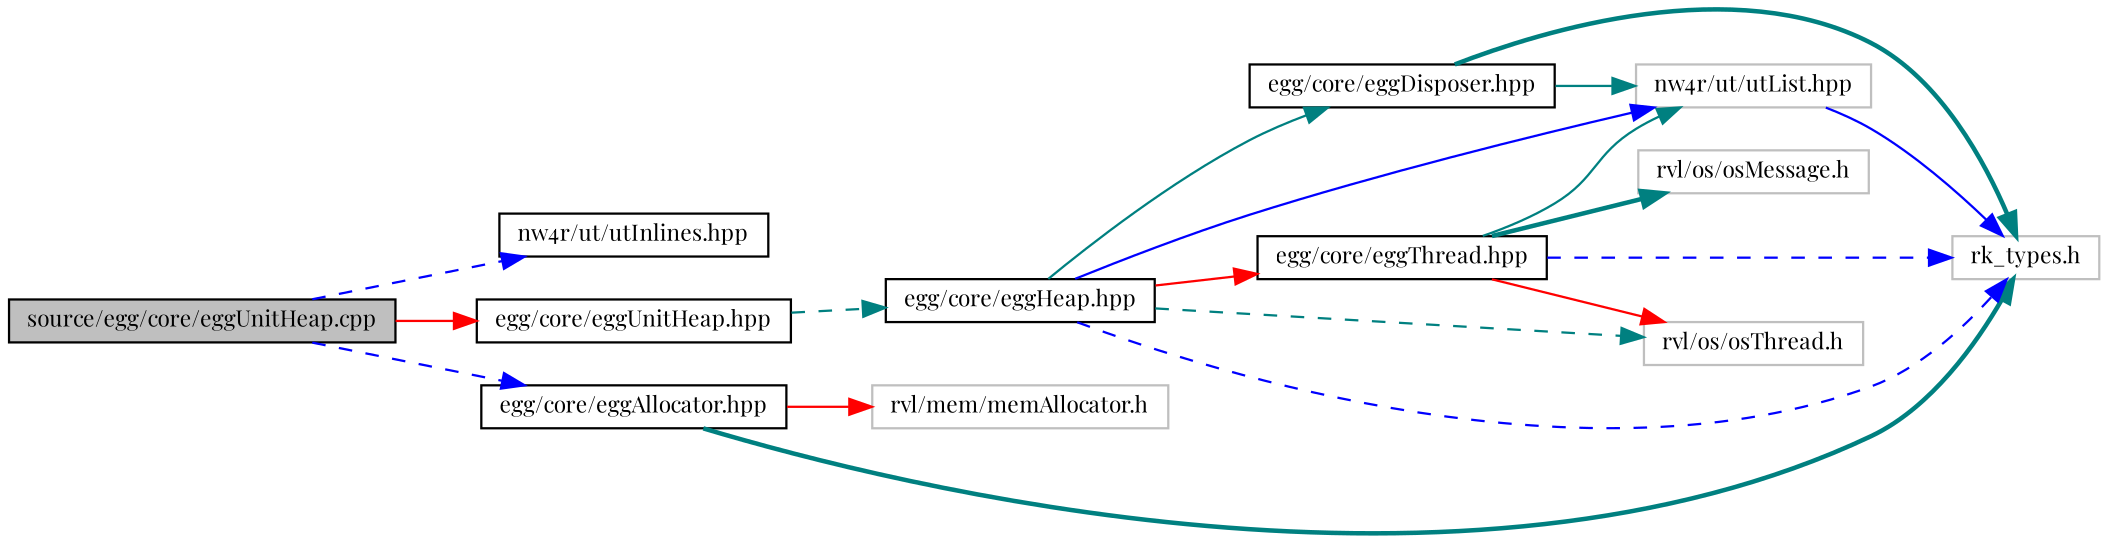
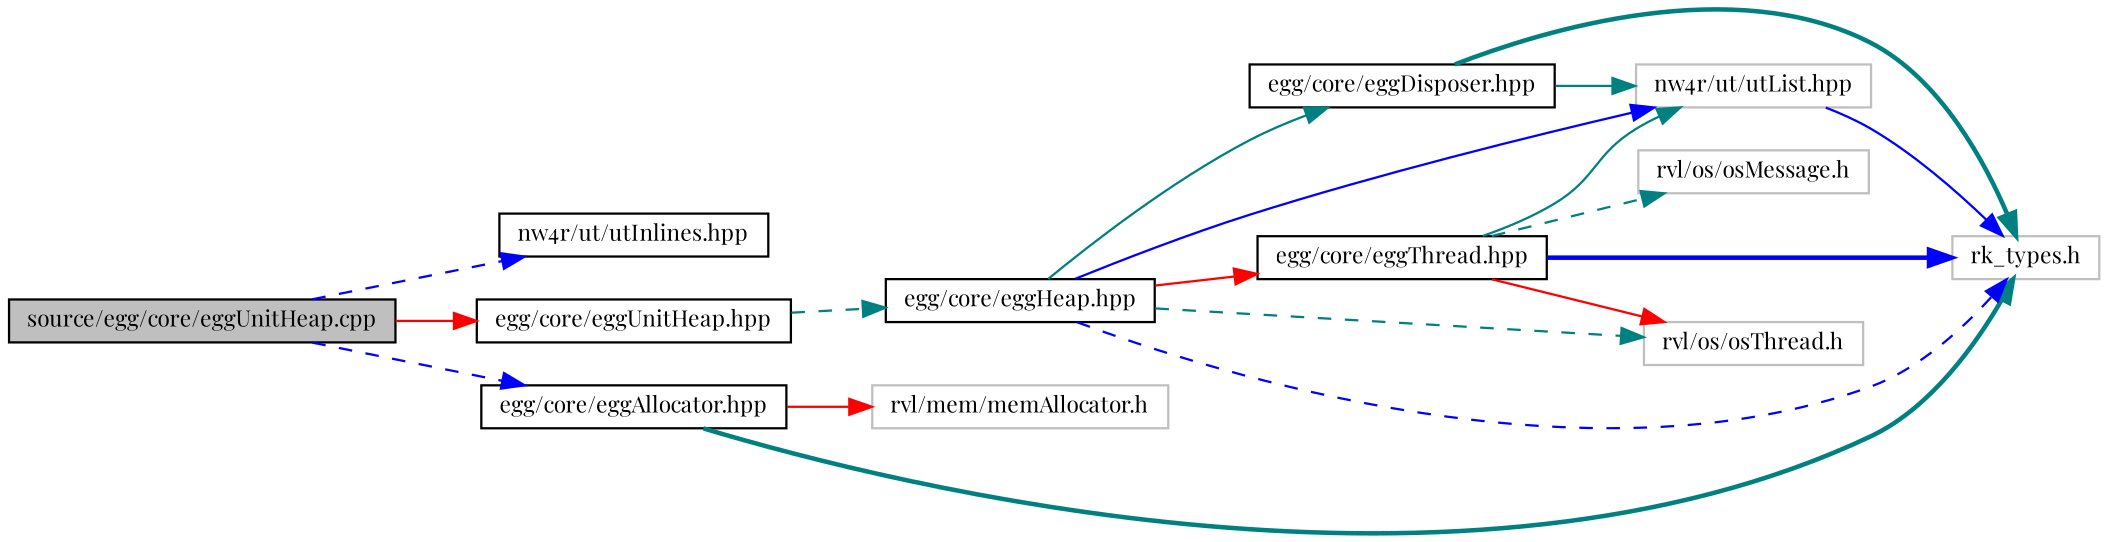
edge "egg/core/eggThread.hpp" -> "rvl/os/osMessage.h": style bold -> dashed
edge "egg/core/eggThread.hpp" -> "rk_types.h": style dashed -> bold
